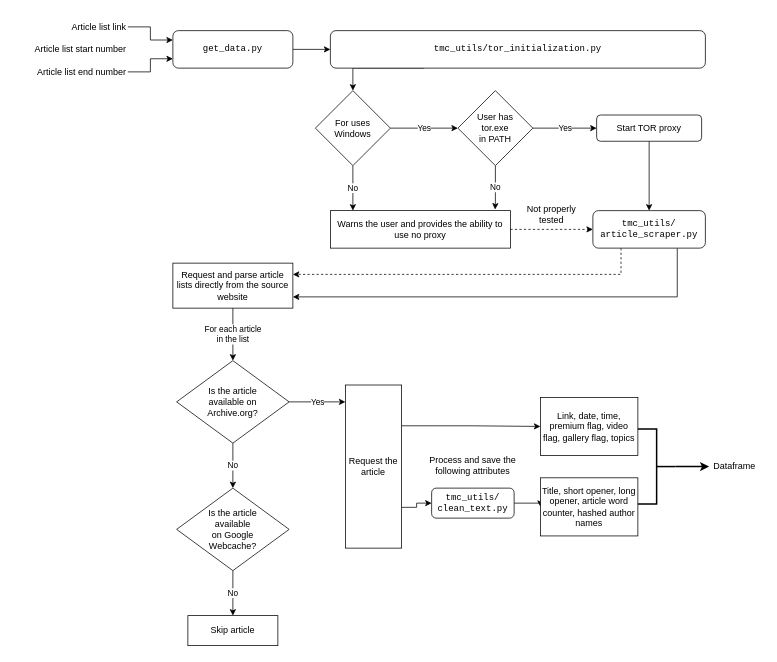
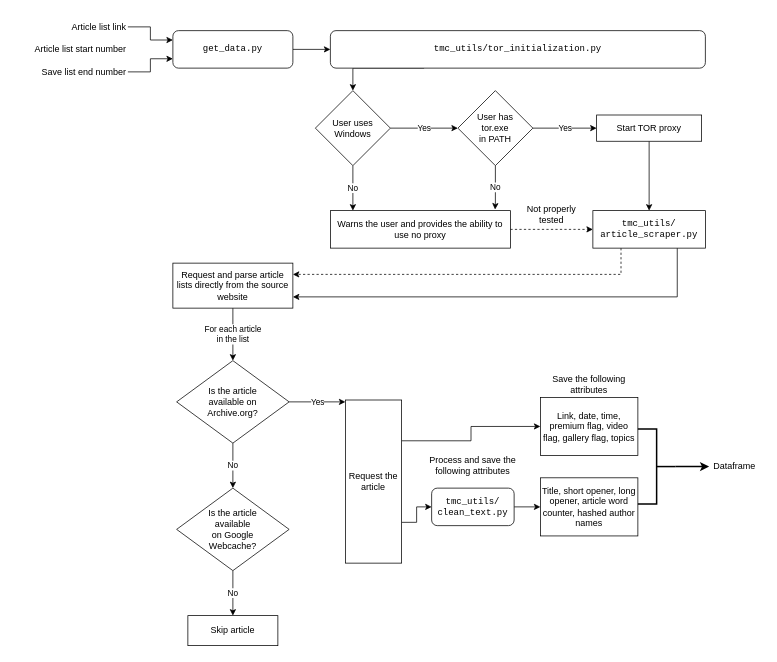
node "Article list end number": label "Article list end number" -> "Save list end number"
node "For uses Windows": label "For uses Windows" -> "User uses Windows"
node "Start TOR proxy": shape rounded rectangle -> rectangle
node "tmc_utils/ article_scraper.py": shape rounded rectangle -> rectangle
node "Save the following attributes": added
node "Request the article": moved (374, 466) -> (374, 481)
node "tmc_utils/ clean_text.py": size 83x30 -> 83x38
